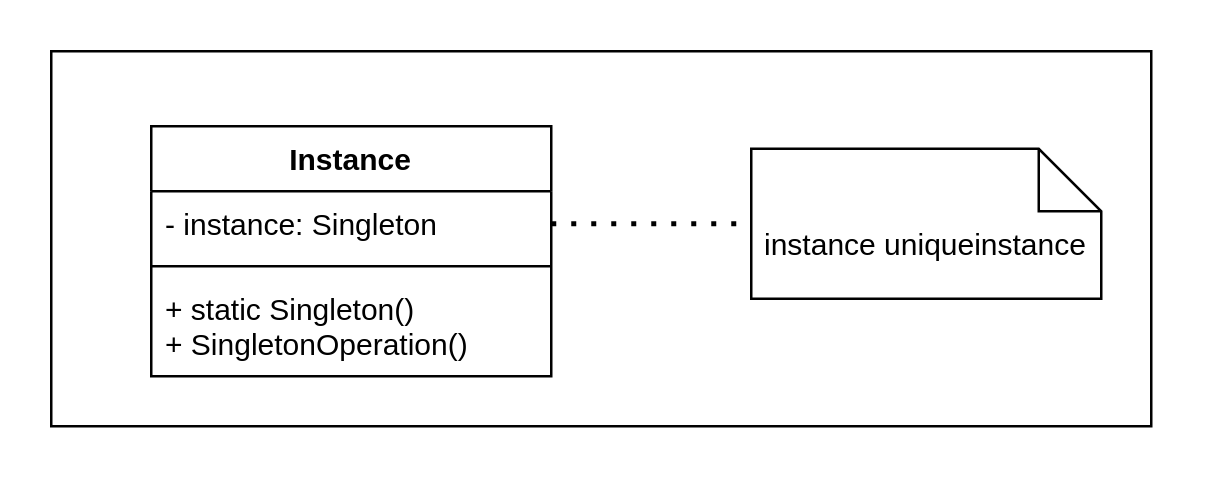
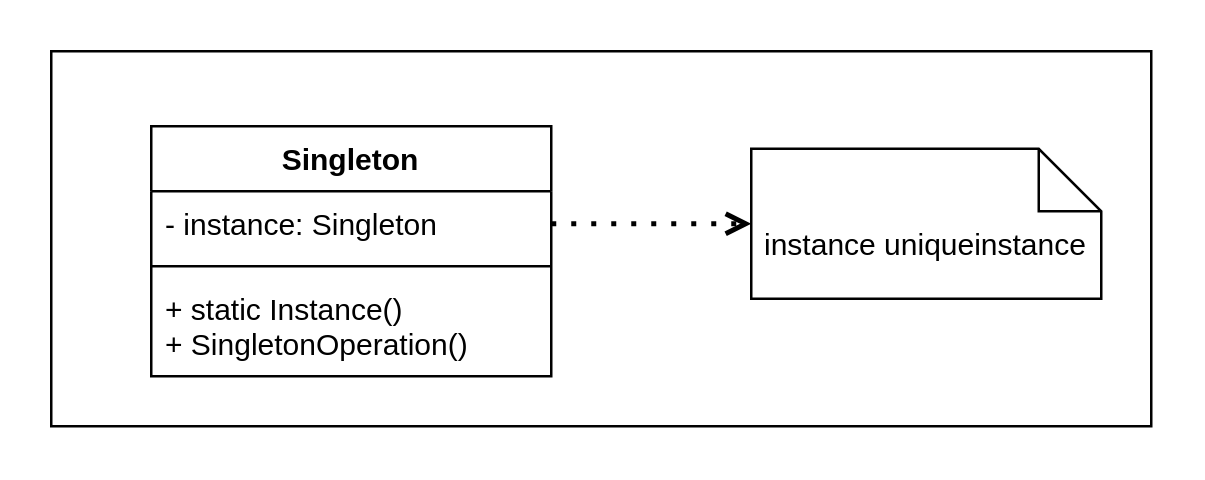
node "Instance": label "Instance" -> "Singleton"
edge "- instance: Singleton" -- "instance uniqueinstance": arrowhead none -> open
node "+ static Singleton() + SingletonOperation()": label "+ static Singleton() + SingletonOperation()" -> "+ static Instance() + SingletonOperation()"
